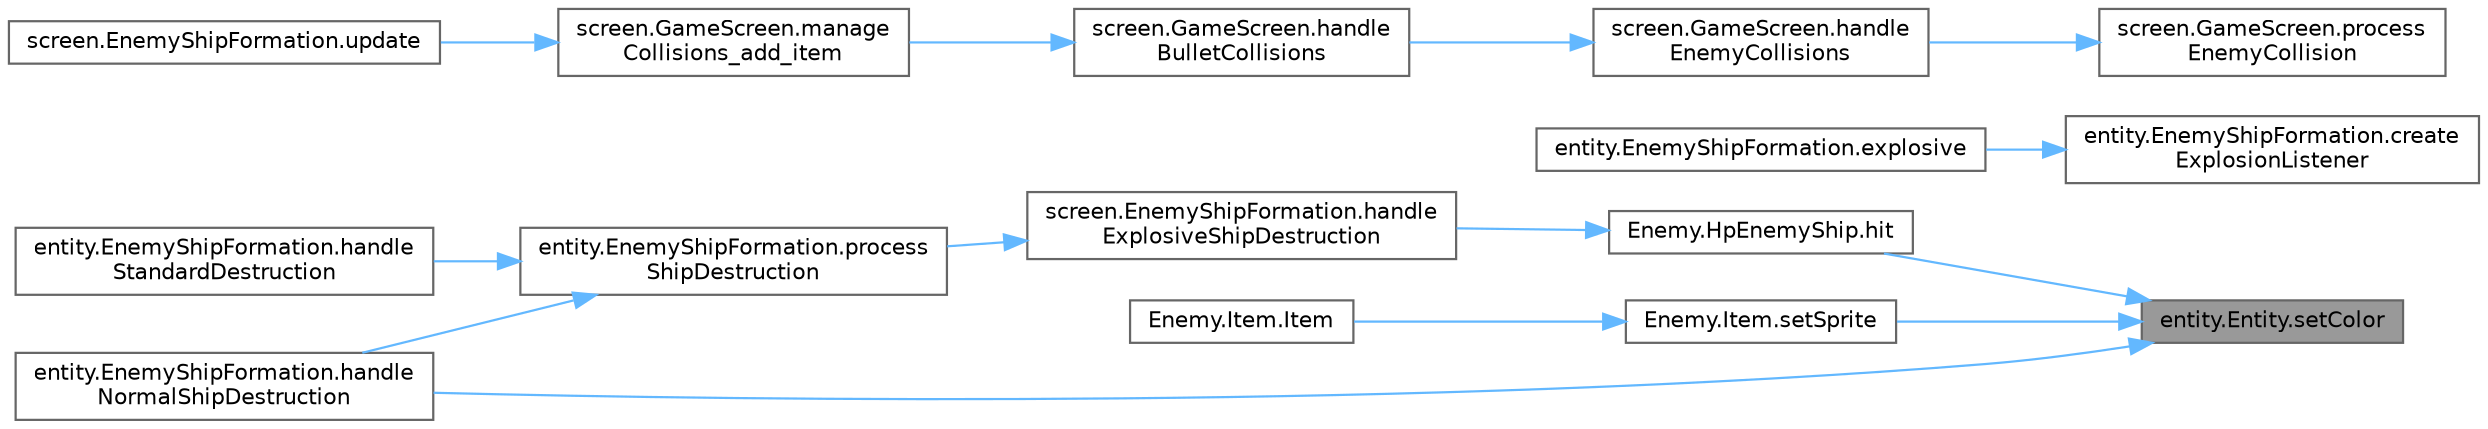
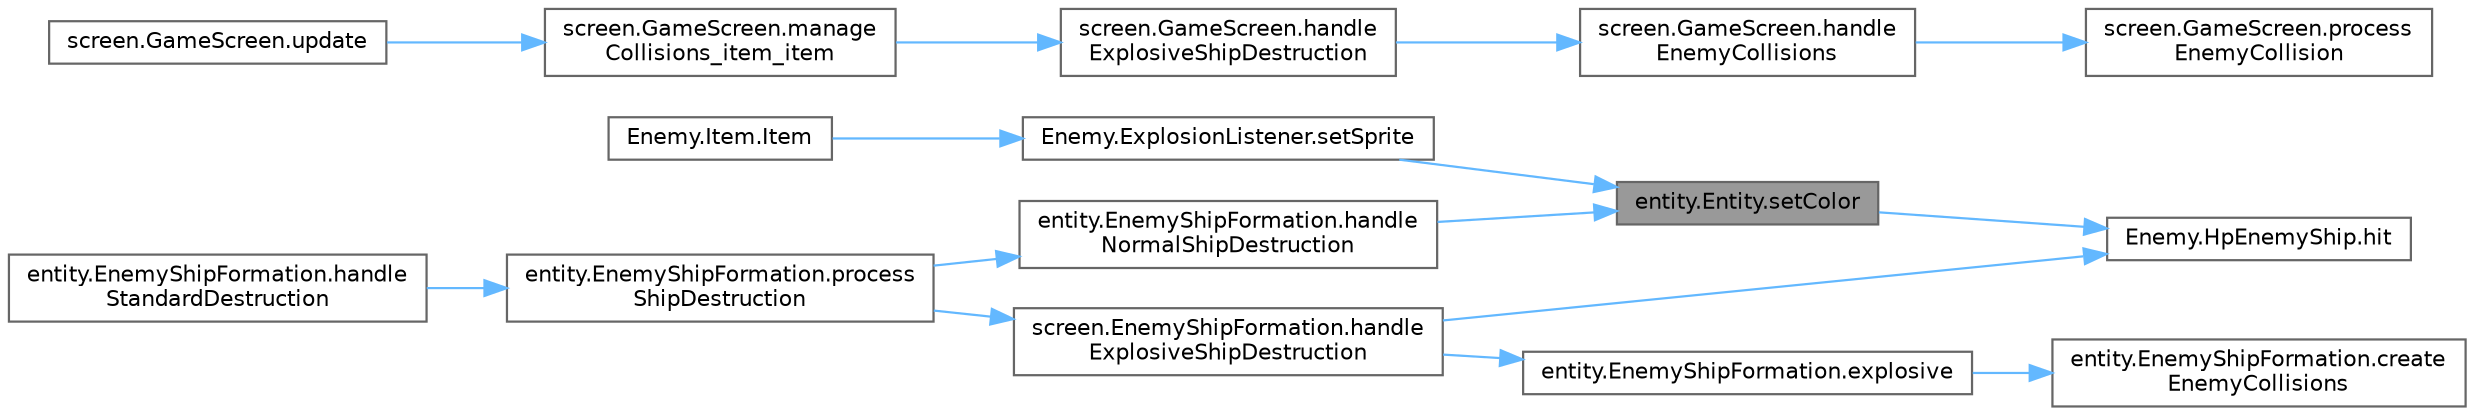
node "screen.EnemyShipFormation.update": label "screen.EnemyShipFormation.update" -> "screen.GameScreen.update"
node "screen.GameScreen.manage Collisions_add_item": label "screen.GameScreen.manage Collisions_add_item" -> "screen.GameScreen.manage Collisions_item_item"
node "screen.GameScreen.handle BulletCollisions": label "screen.GameScreen.handle BulletCollisions" -> "screen.GameScreen.handle ExplosiveShipDestruction"
node "entity.EnemyShipFormation.create ExplosionListener": label "entity.EnemyShipFormation.create ExplosionListener" -> "entity.EnemyShipFormation.create EnemyCollisions"
edge "Enemy.HpEnemyShip.hit" -> "entity.Entity.setColor": reversed
node "Enemy.Item.setSprite": label "Enemy.Item.setSprite" -> "Enemy.ExplosionListener.setSprite"
edge "entity.EnemyShipFormation.handle NormalShipDestruction" -> "entity.EnemyShipFormation.process ShipDestruction": reversed
edge "screen.EnemyShipFormation.handle ExplosiveShipDestruction" -> "entity.EnemyShipFormation.explosive": added
